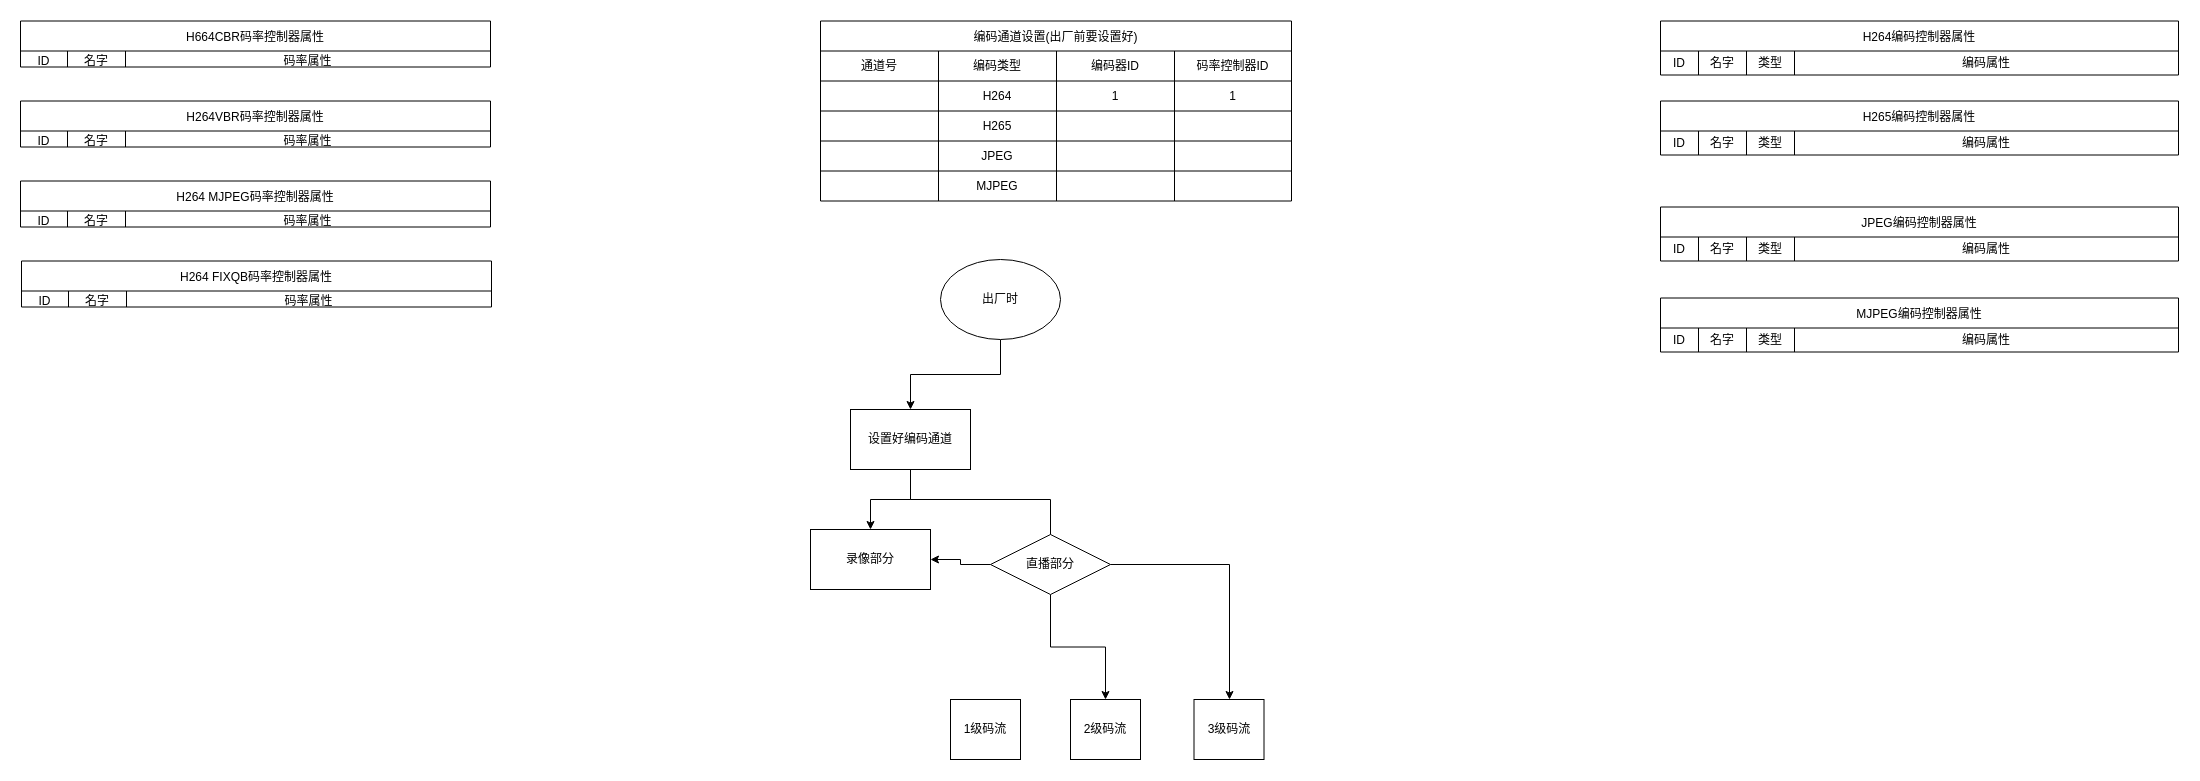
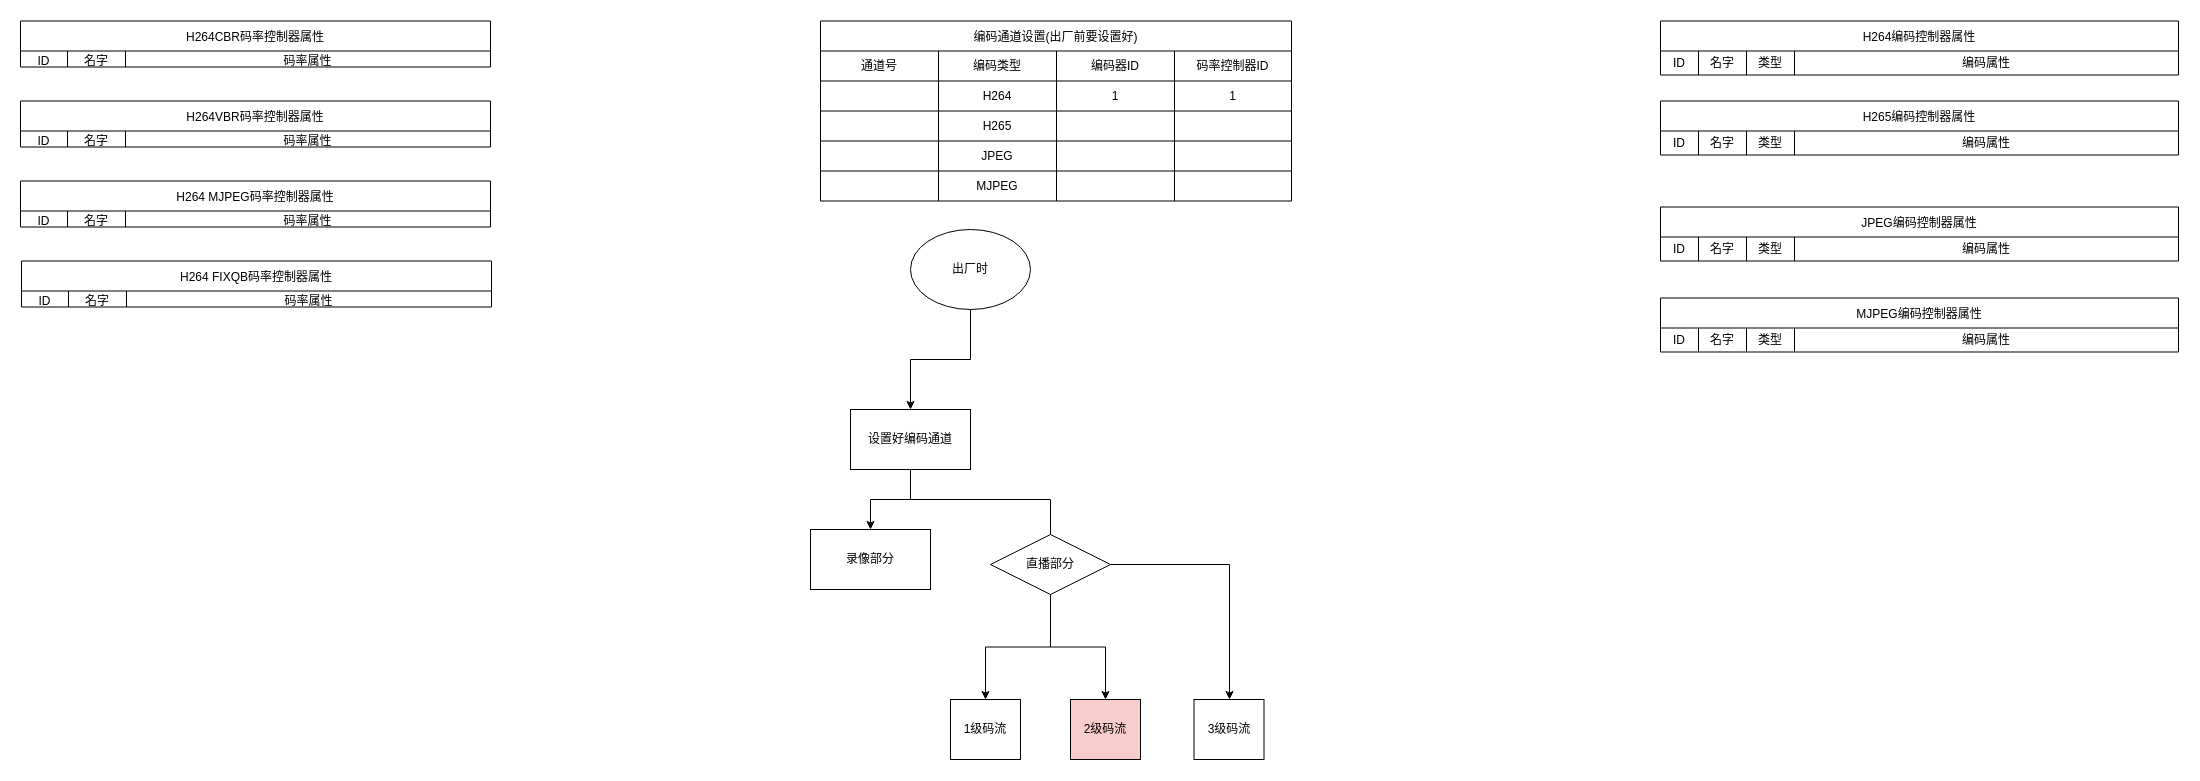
node "H664CBR码率控制器属性": label "H664CBR码率控制器属性" -> "H264CBR码率控制器属性"
node "出厂时": moved (1001, 300) -> (971, 270)
edge "直播部分" -> "录像部分": now "直播部分" -> "1级码流"
node "2级码流": fillcolor #ffffff -> #f8cecc
